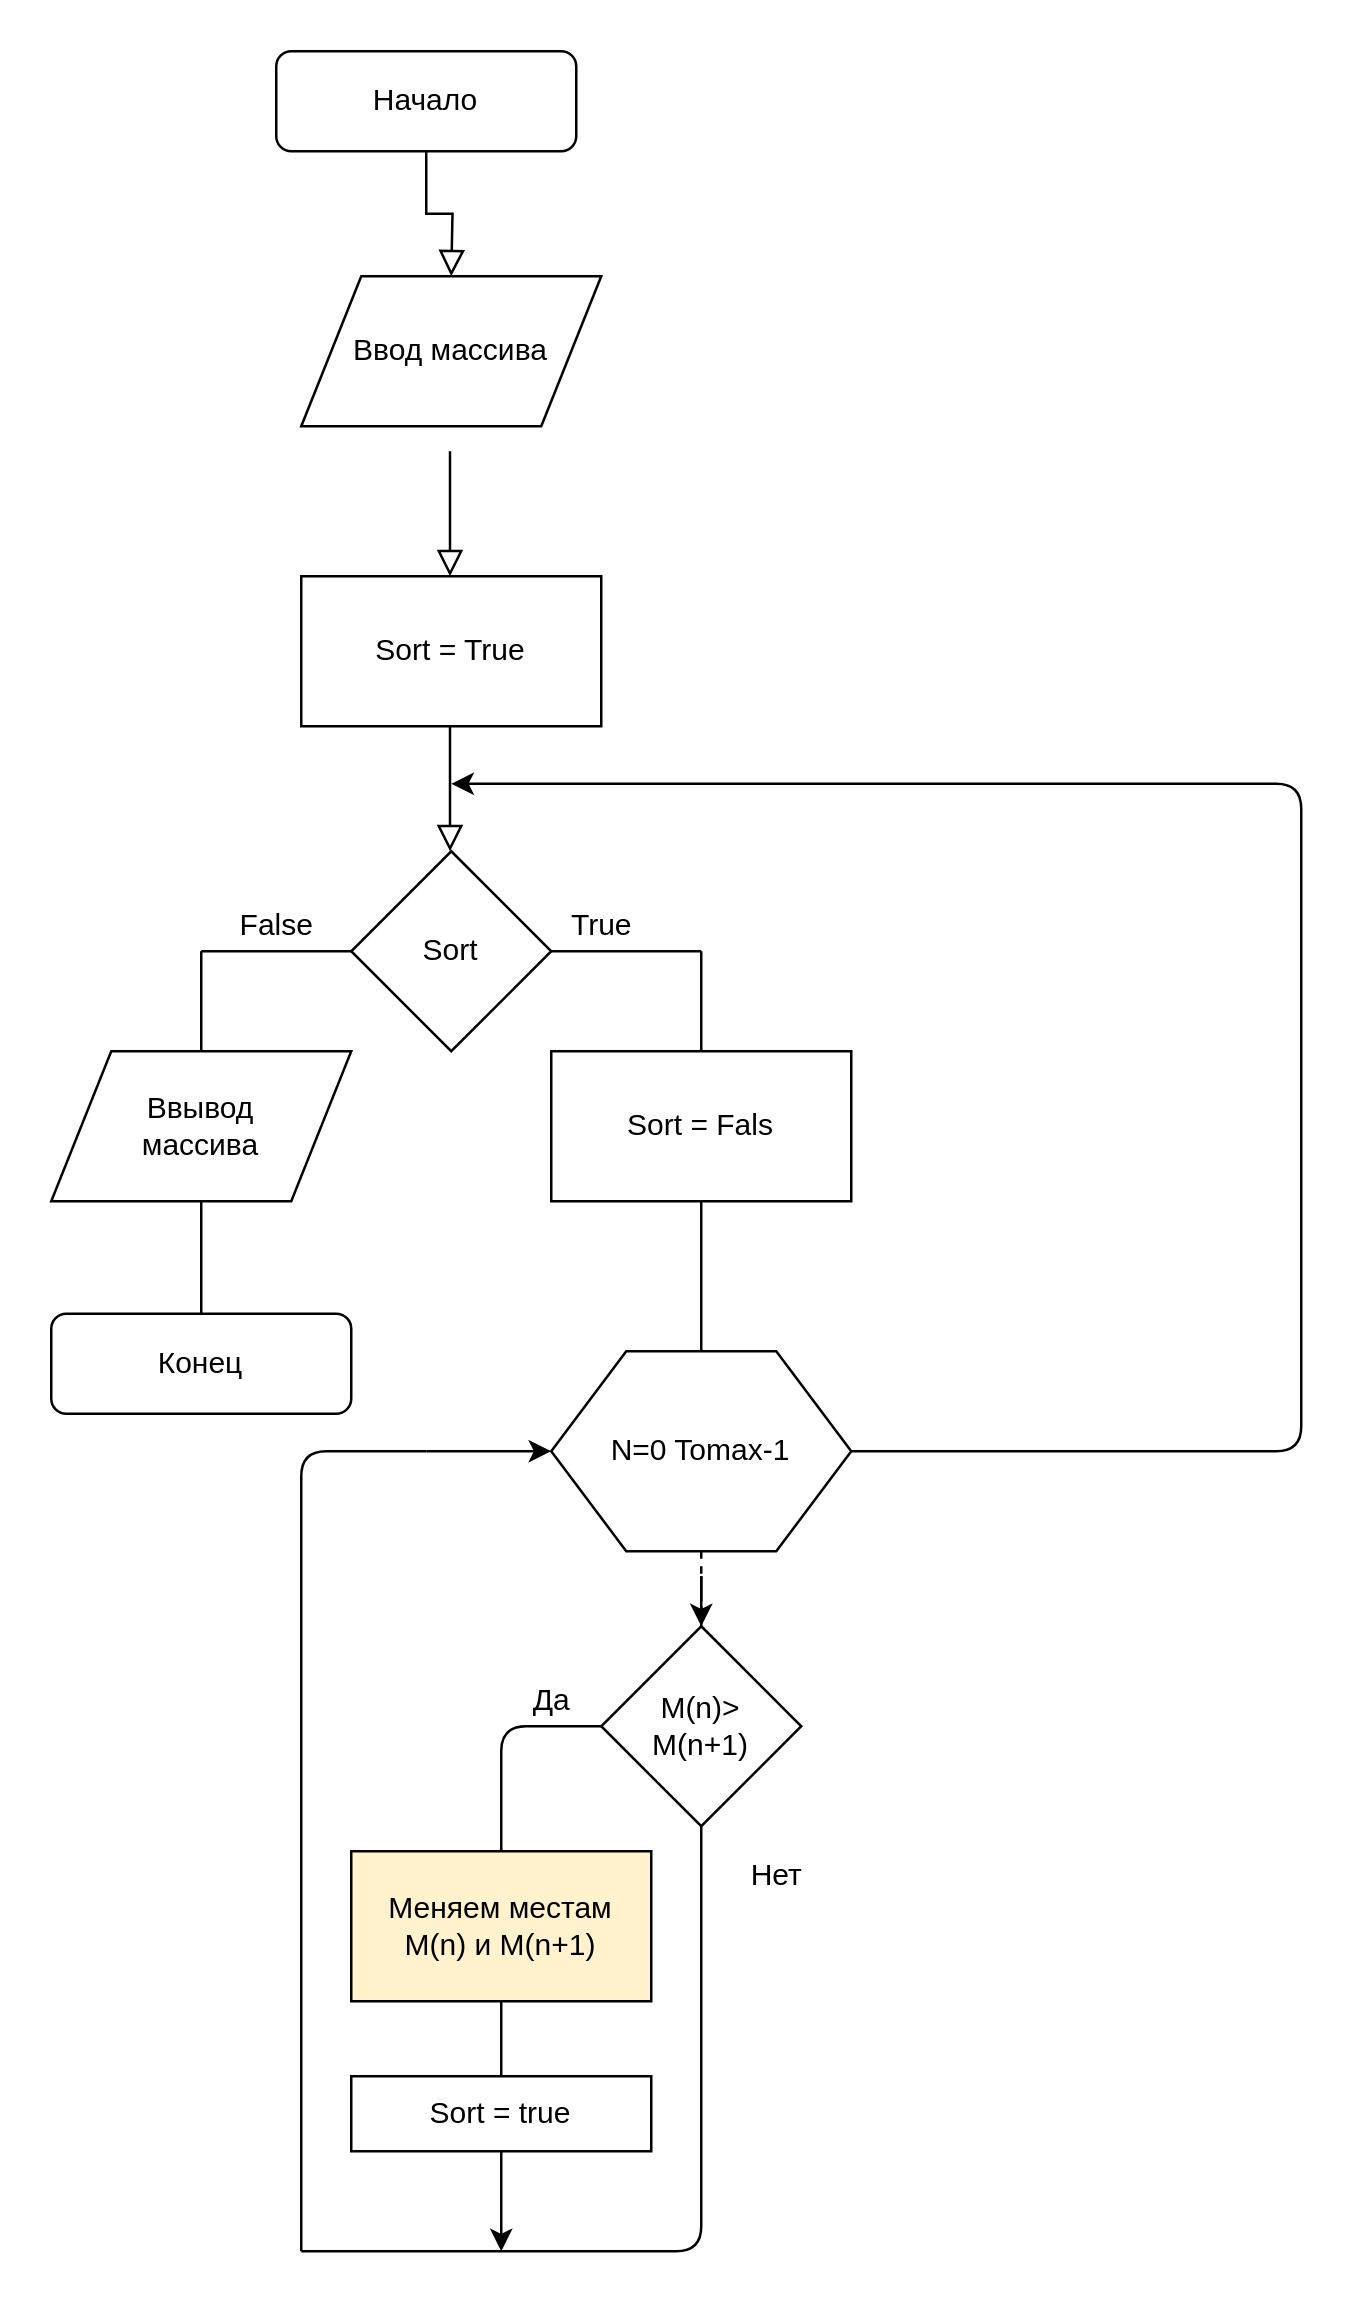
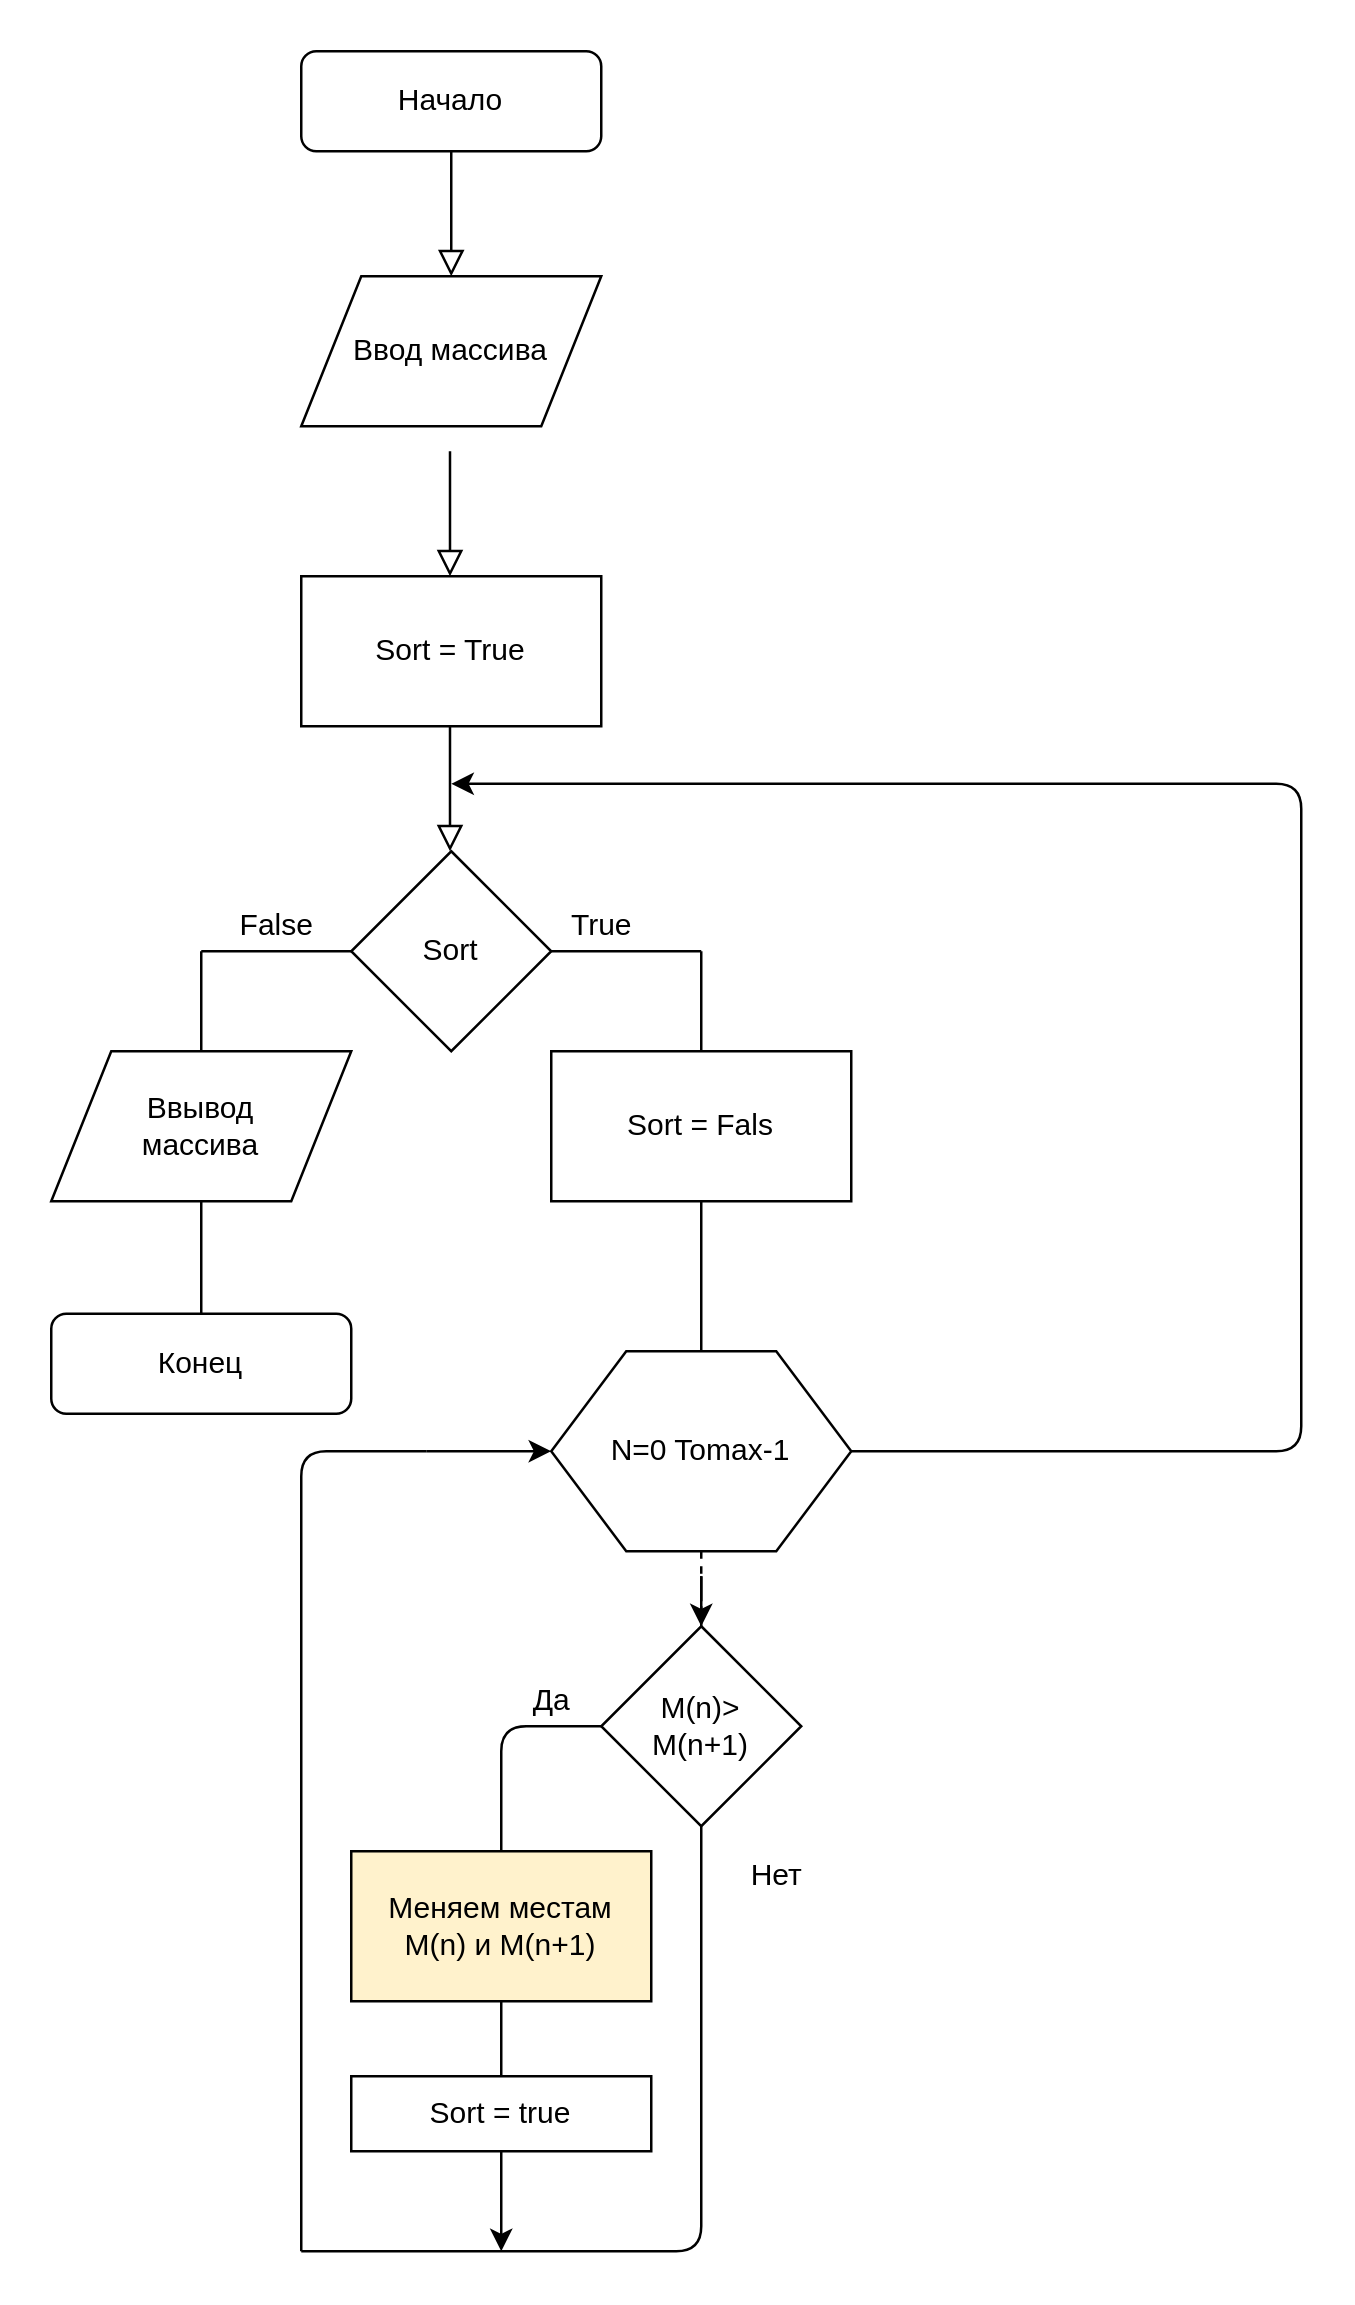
node "Начало": moved (426, 101) -> (451, 101)
